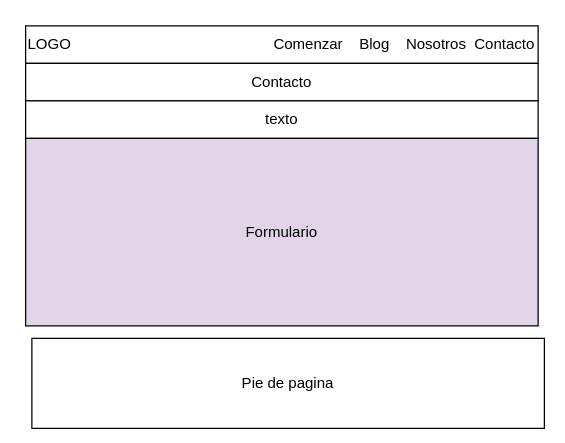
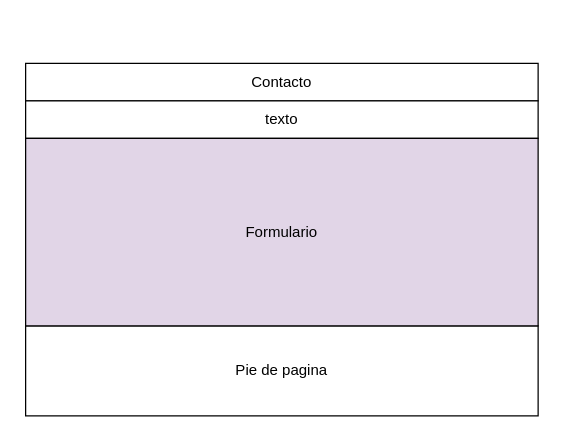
node "LOGO Comenzar Blog Nosotros Contacto": removed
node "Pie de pagina": moved (288, 383) -> (282, 371)
